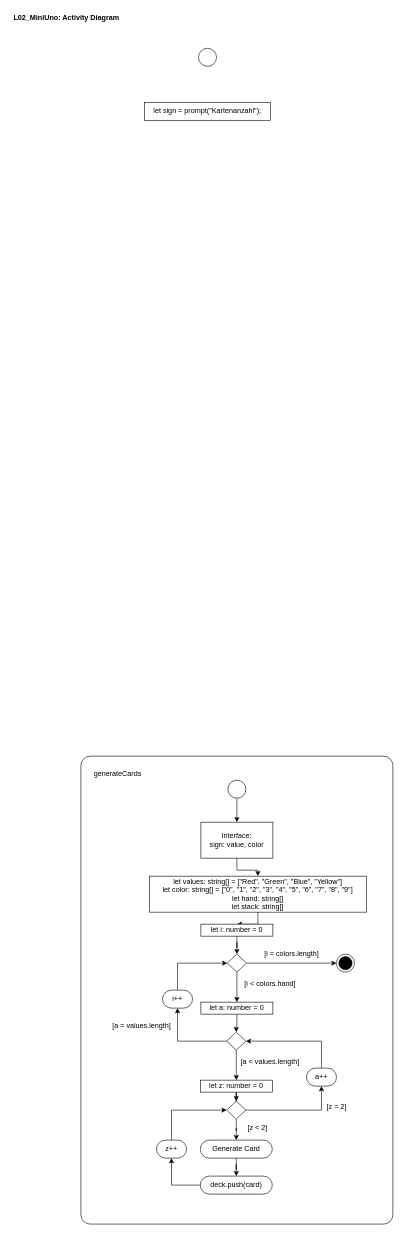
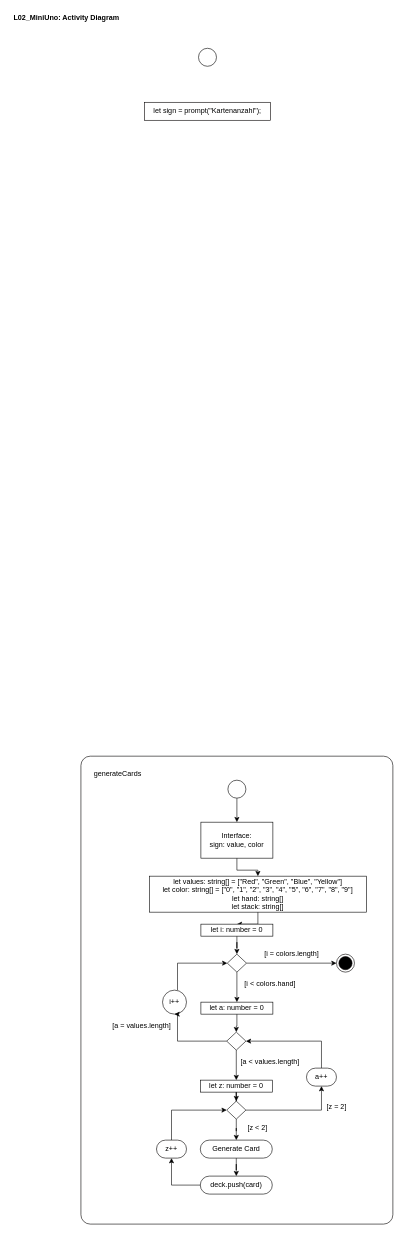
node "i++": size 30x18 -> 24x24
